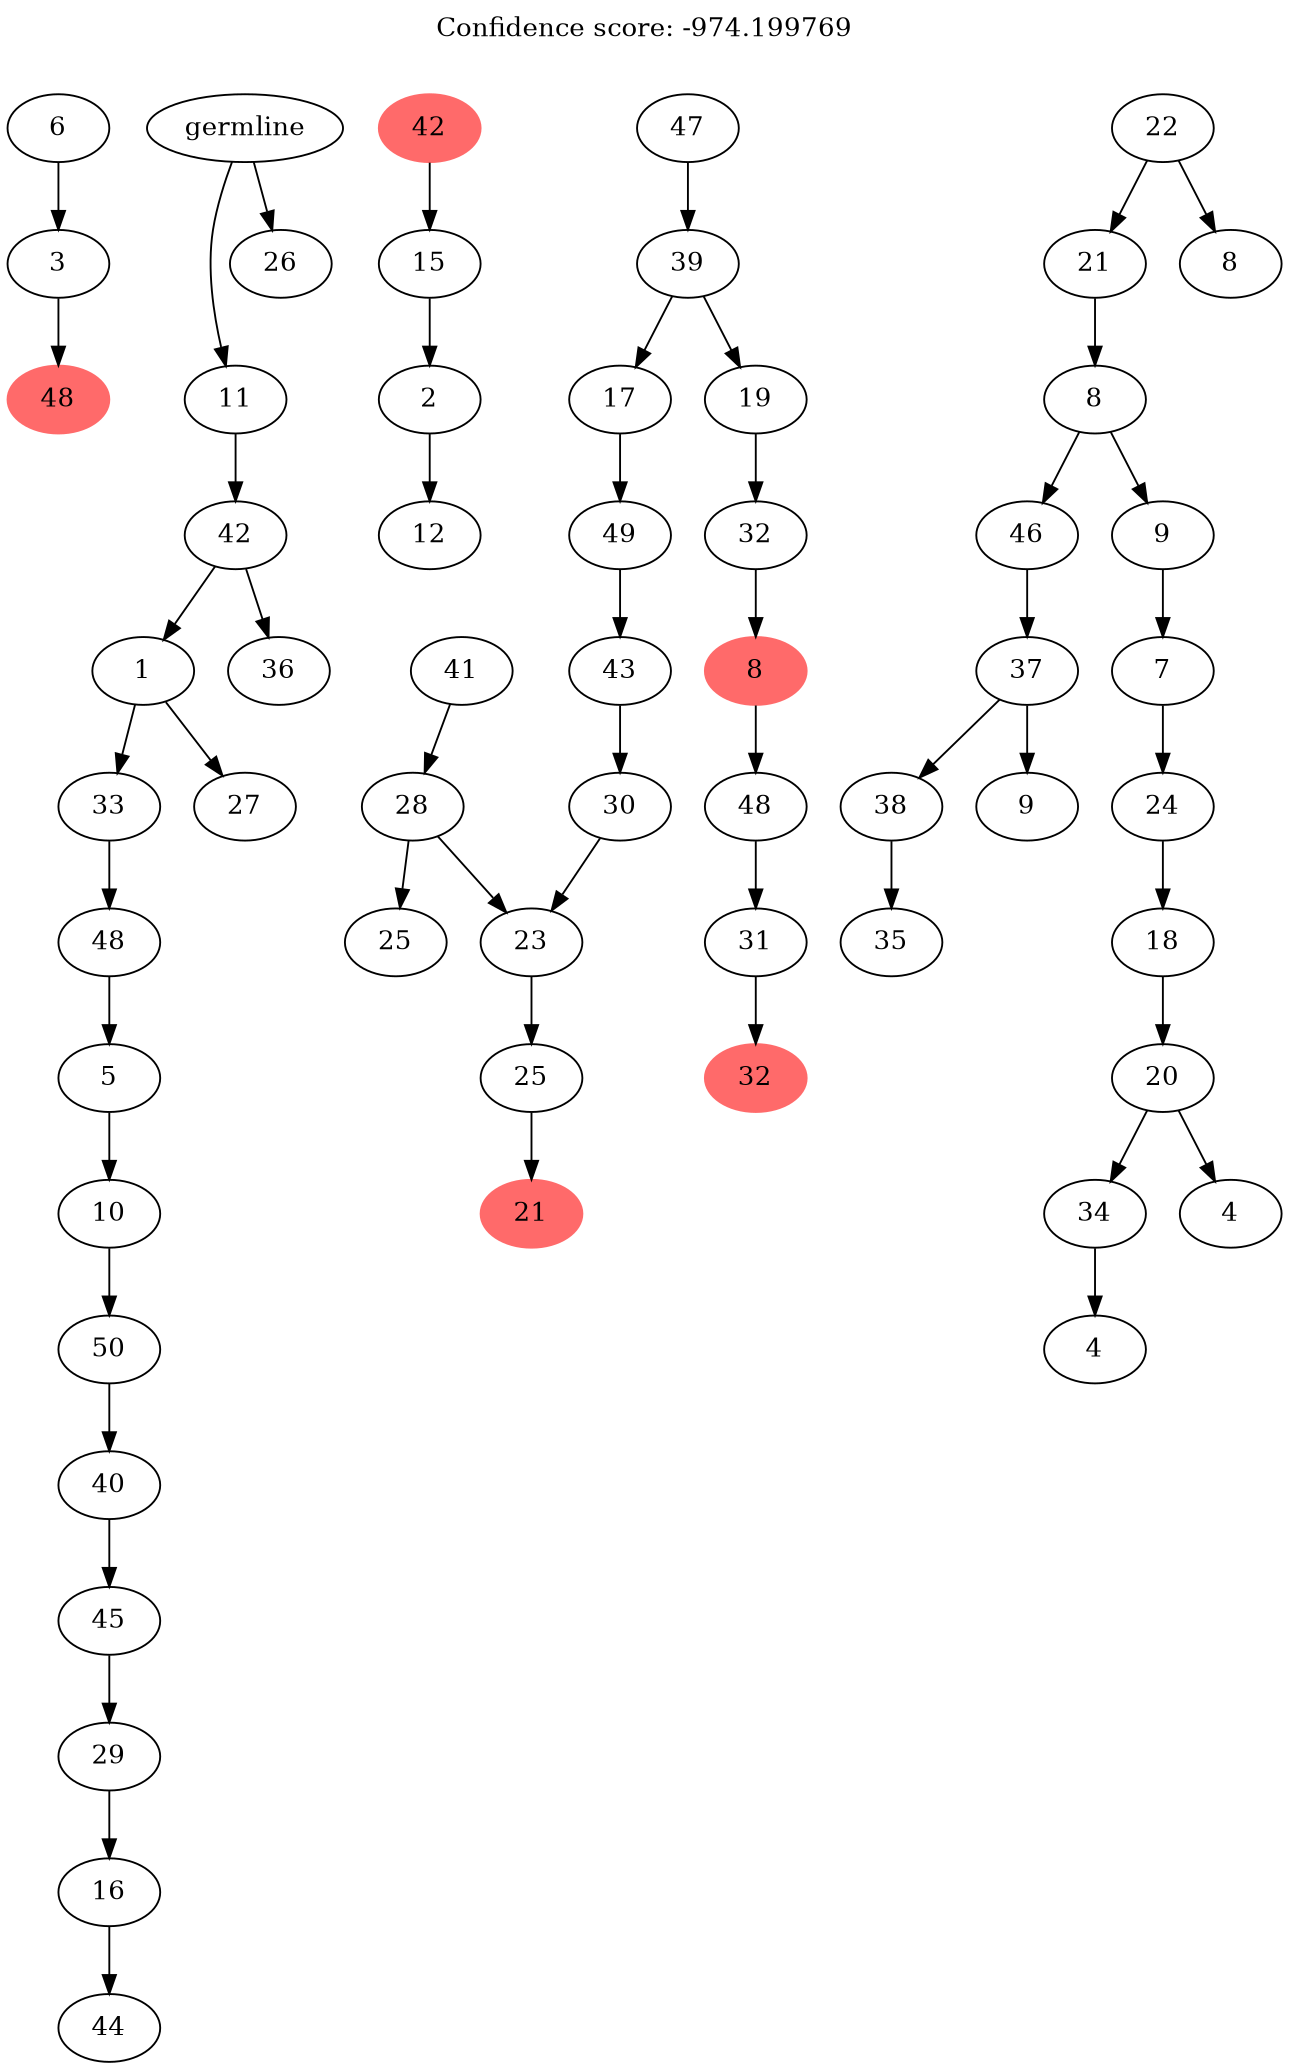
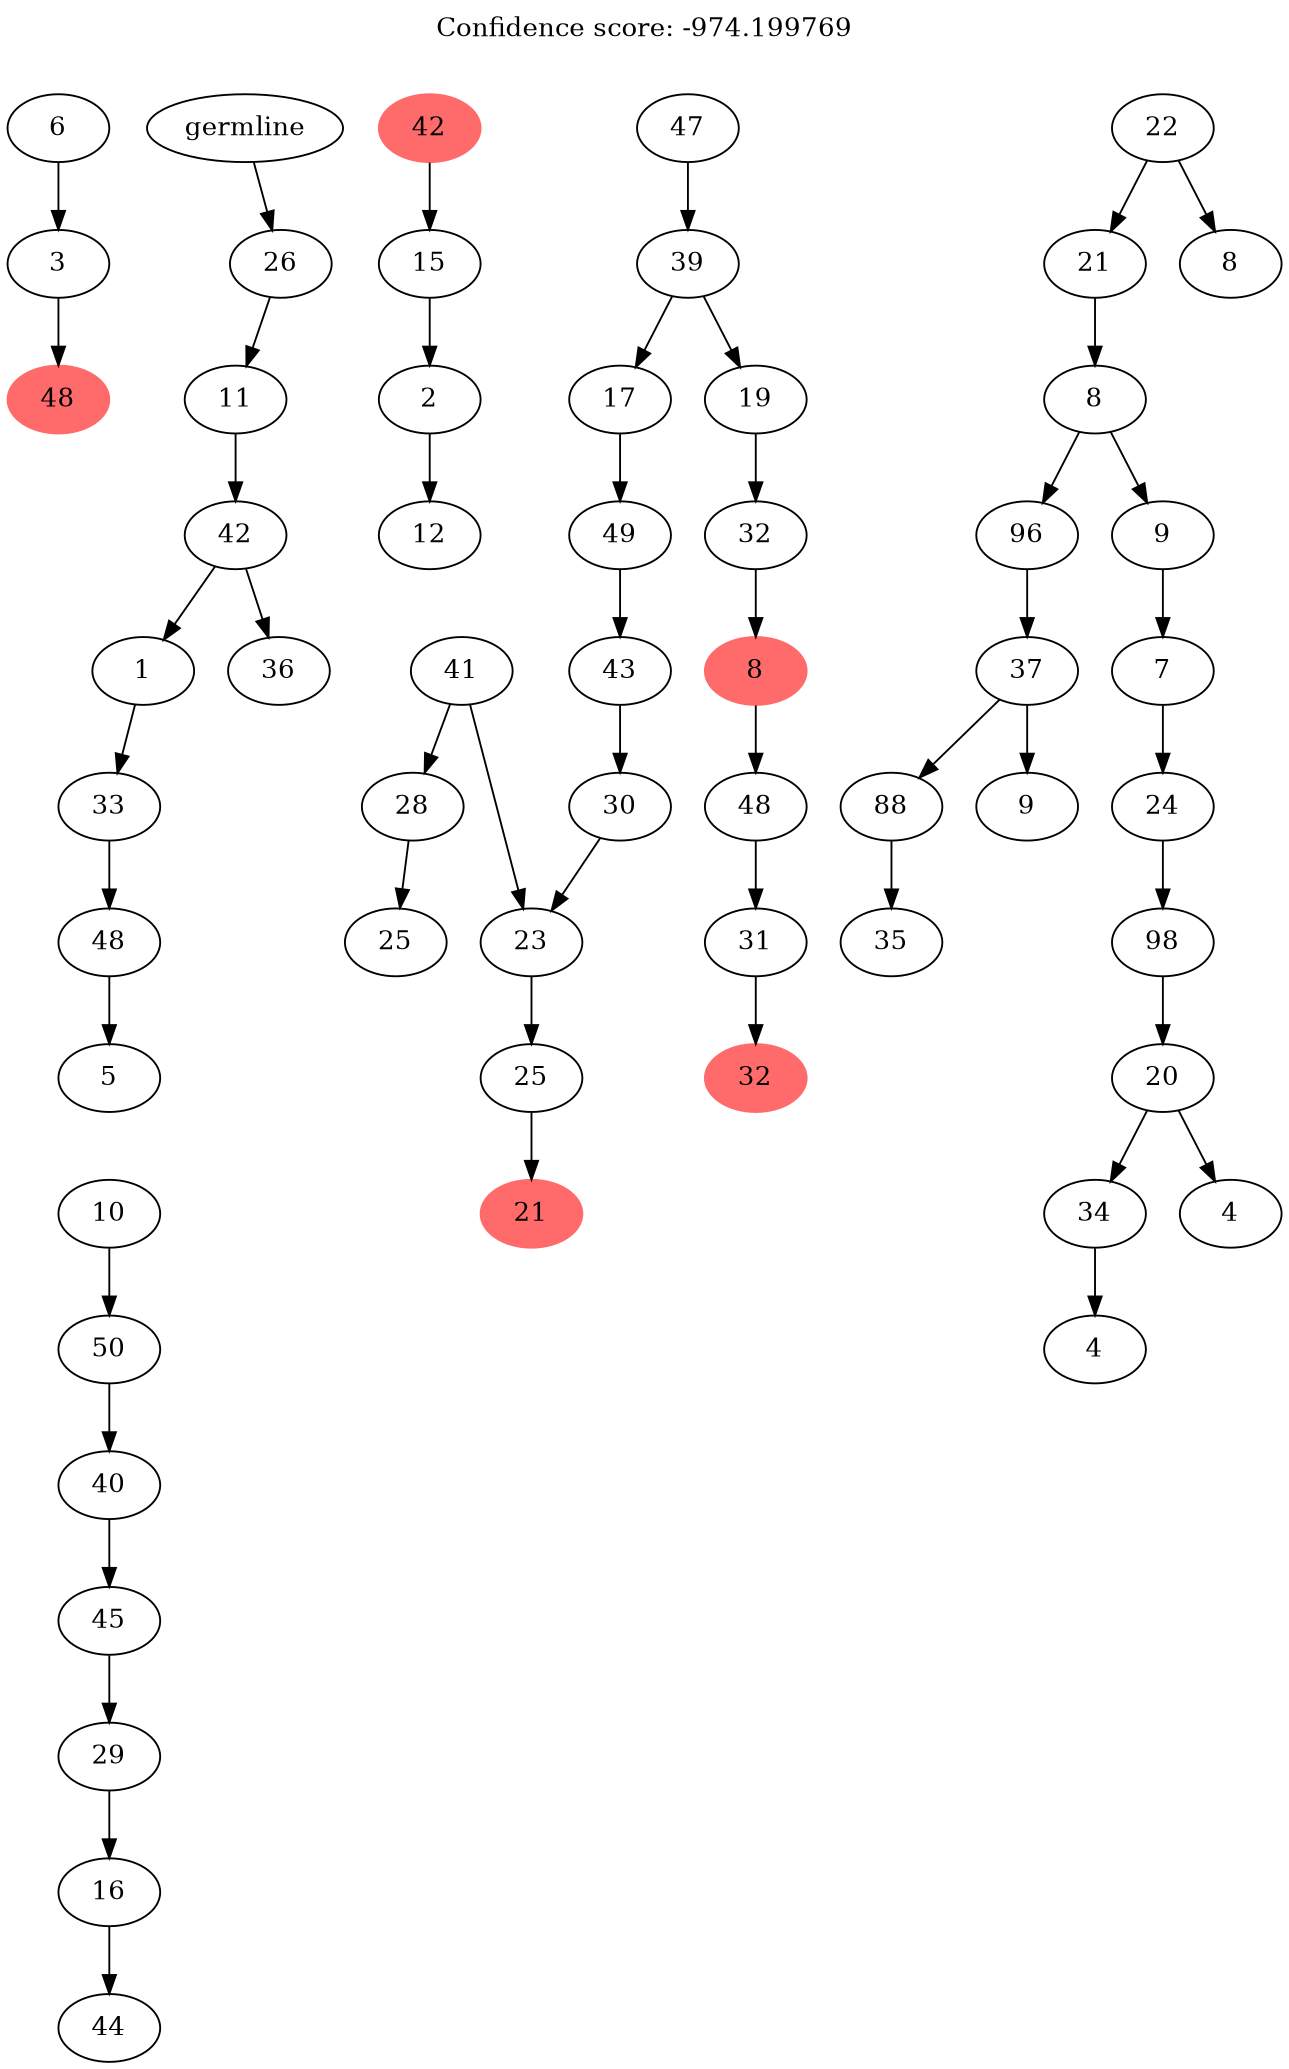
edge "germline" -> "11": now "26" -> "11"
node "46": label "46" -> "96"
node "27": removed
node "38": label "38" -> "88"
edge "28" -> "23": now "41" -> "23"
node "18": label "18" -> "98"
edge "5" -> "10": removed
